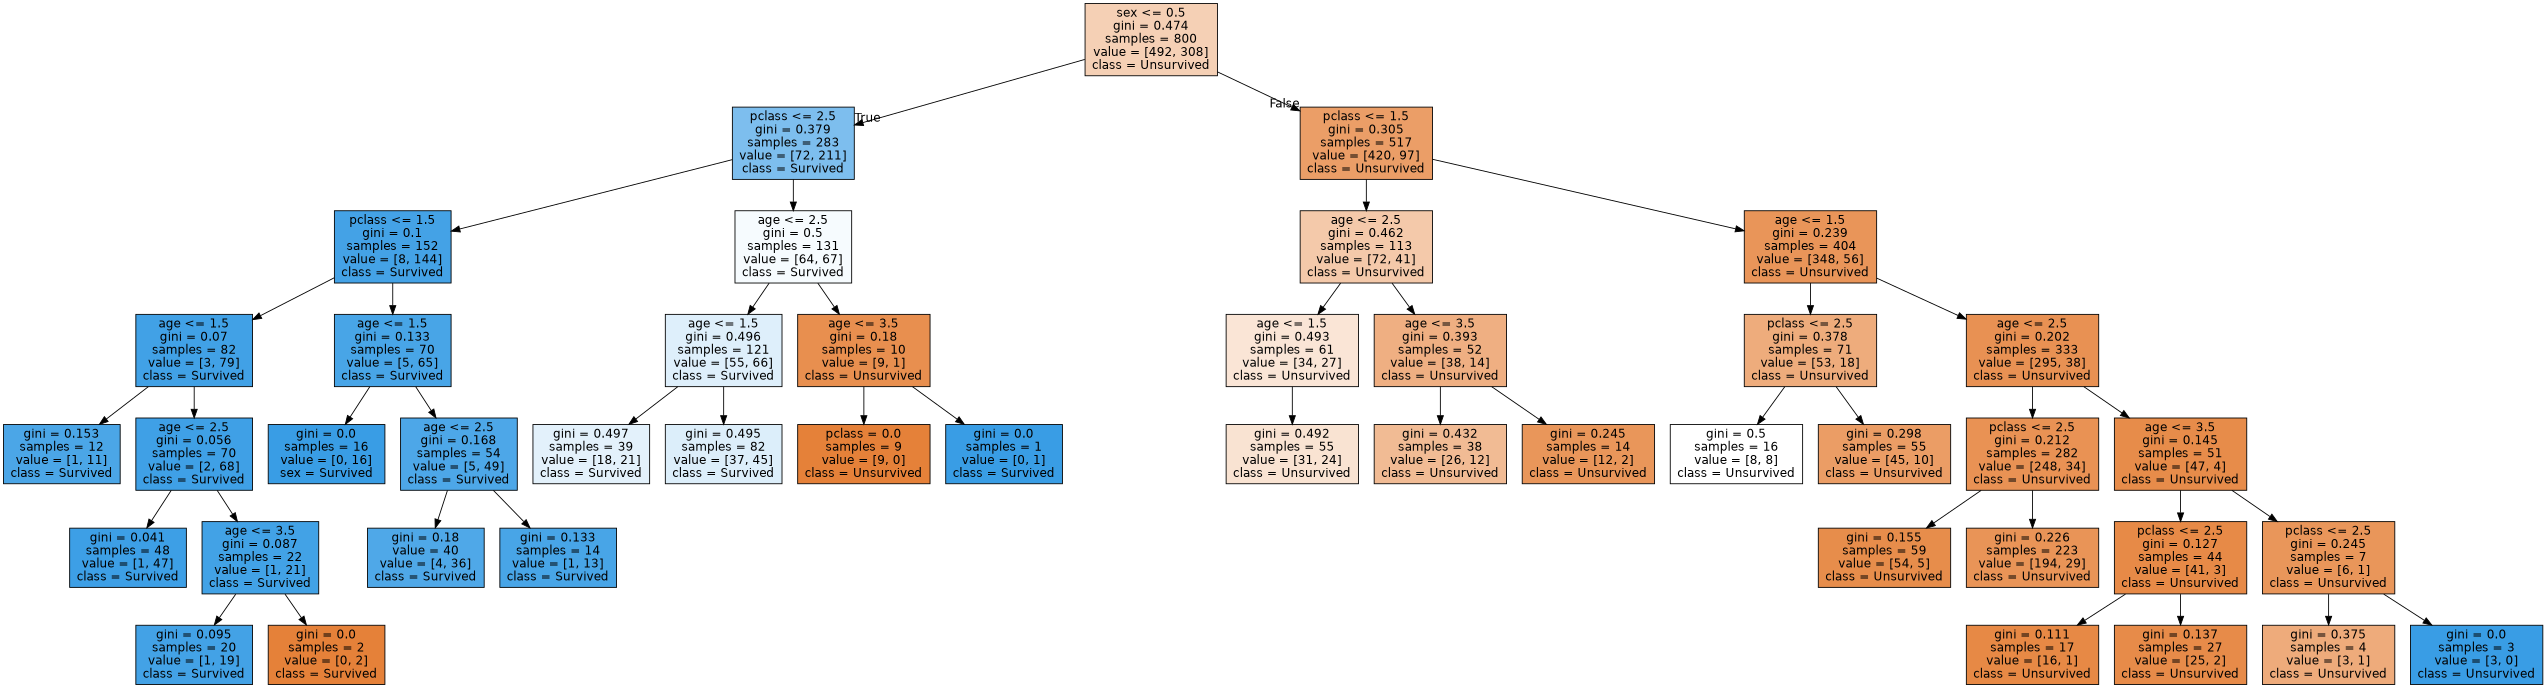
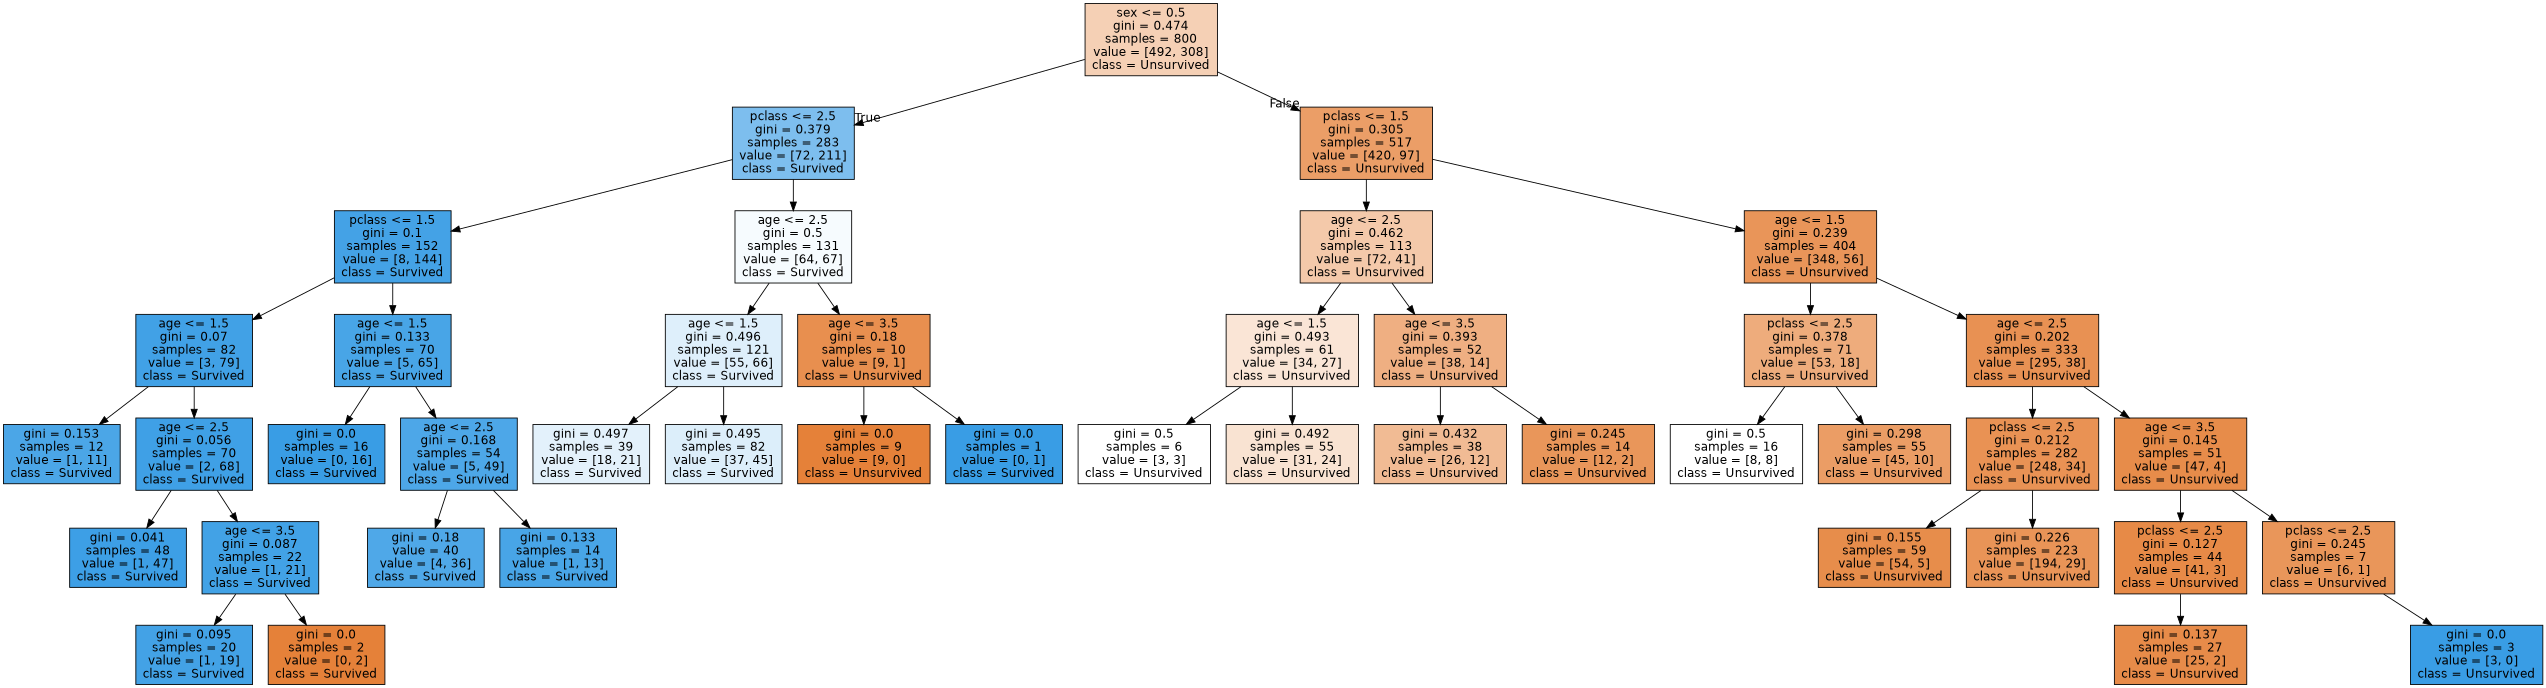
node "gini = 0.0 samples = 16 value = [0, 16] sex = Survived": label "gini = 0.0 samples = 16 value = [0, 16] sex = Survived" -> "gini = 0.0 samples = 16 value = [0, 16] class = Survived"
node "pclass = 0.0 samples = 9 value = [9, 0] class = Unsurvived": label "pclass = 0.0 samples = 9 value = [9, 0] class = Unsurvived" -> "gini = 0.0 samples = 9 value = [9, 0] class = Unsurvived"
node "gini = 0.5 samples = 6 value = [3, 3] class = Unsurvived": added
node "gini = 0.111 samples = 17 value = [16, 1] class = Unsurvived": removed
node "gini = 0.375 samples = 4 value = [3, 1] class = Unsurvived": removed
